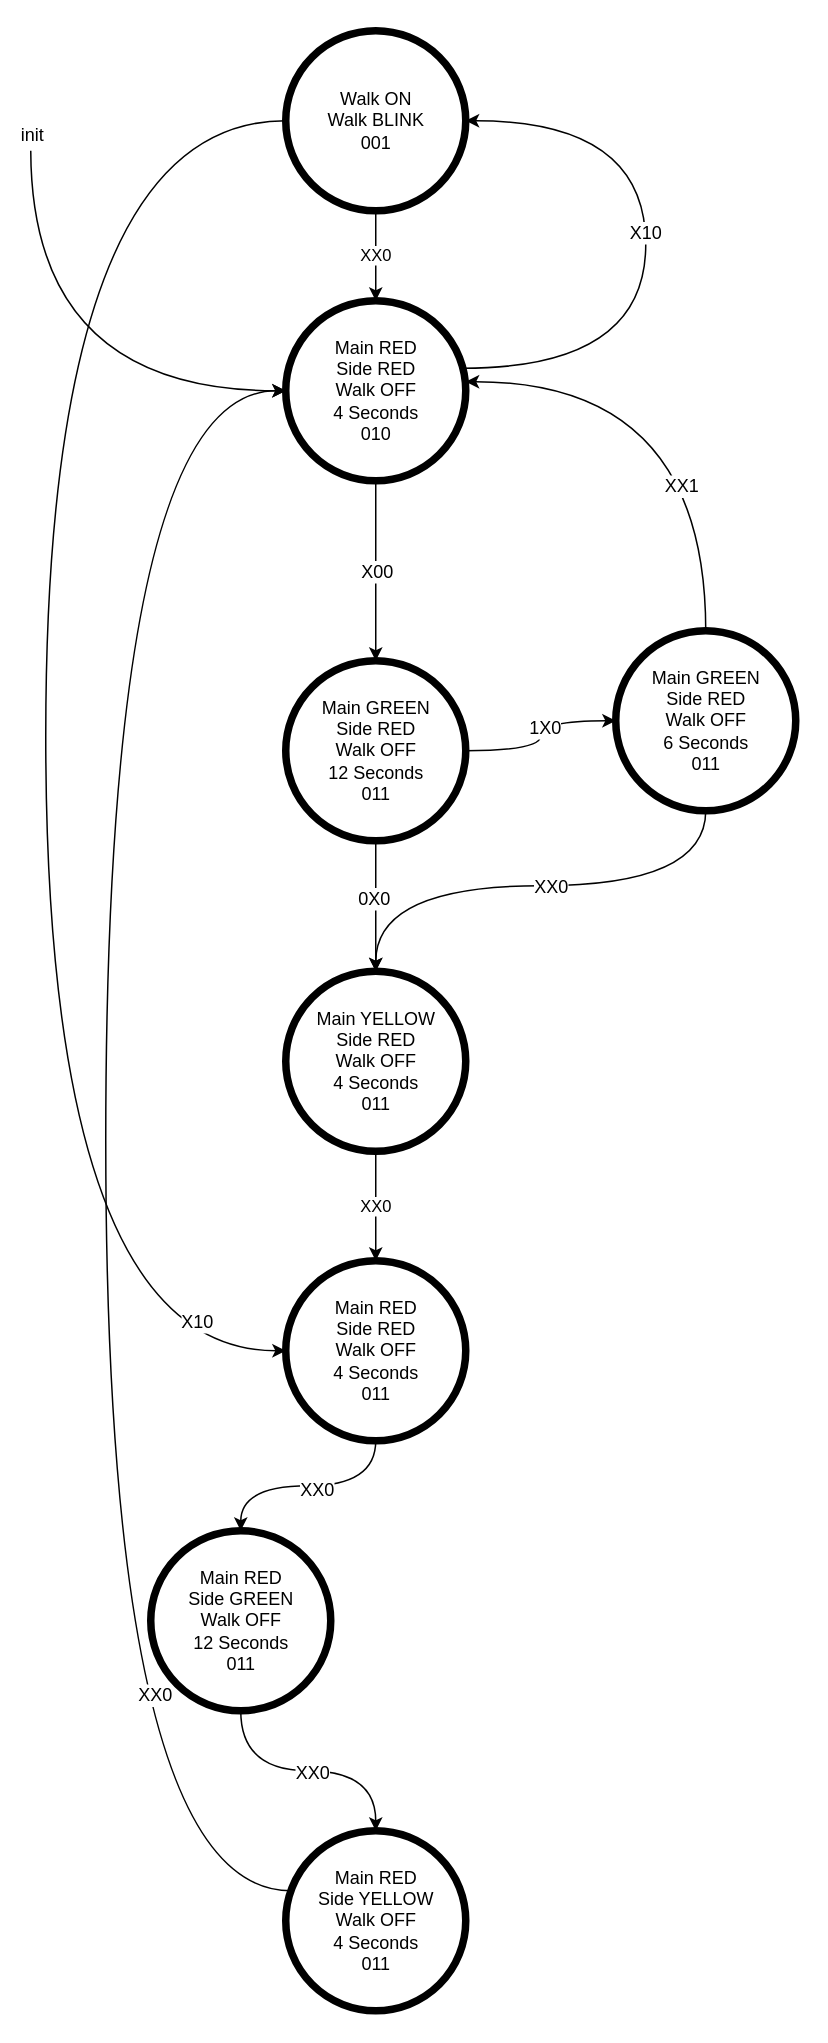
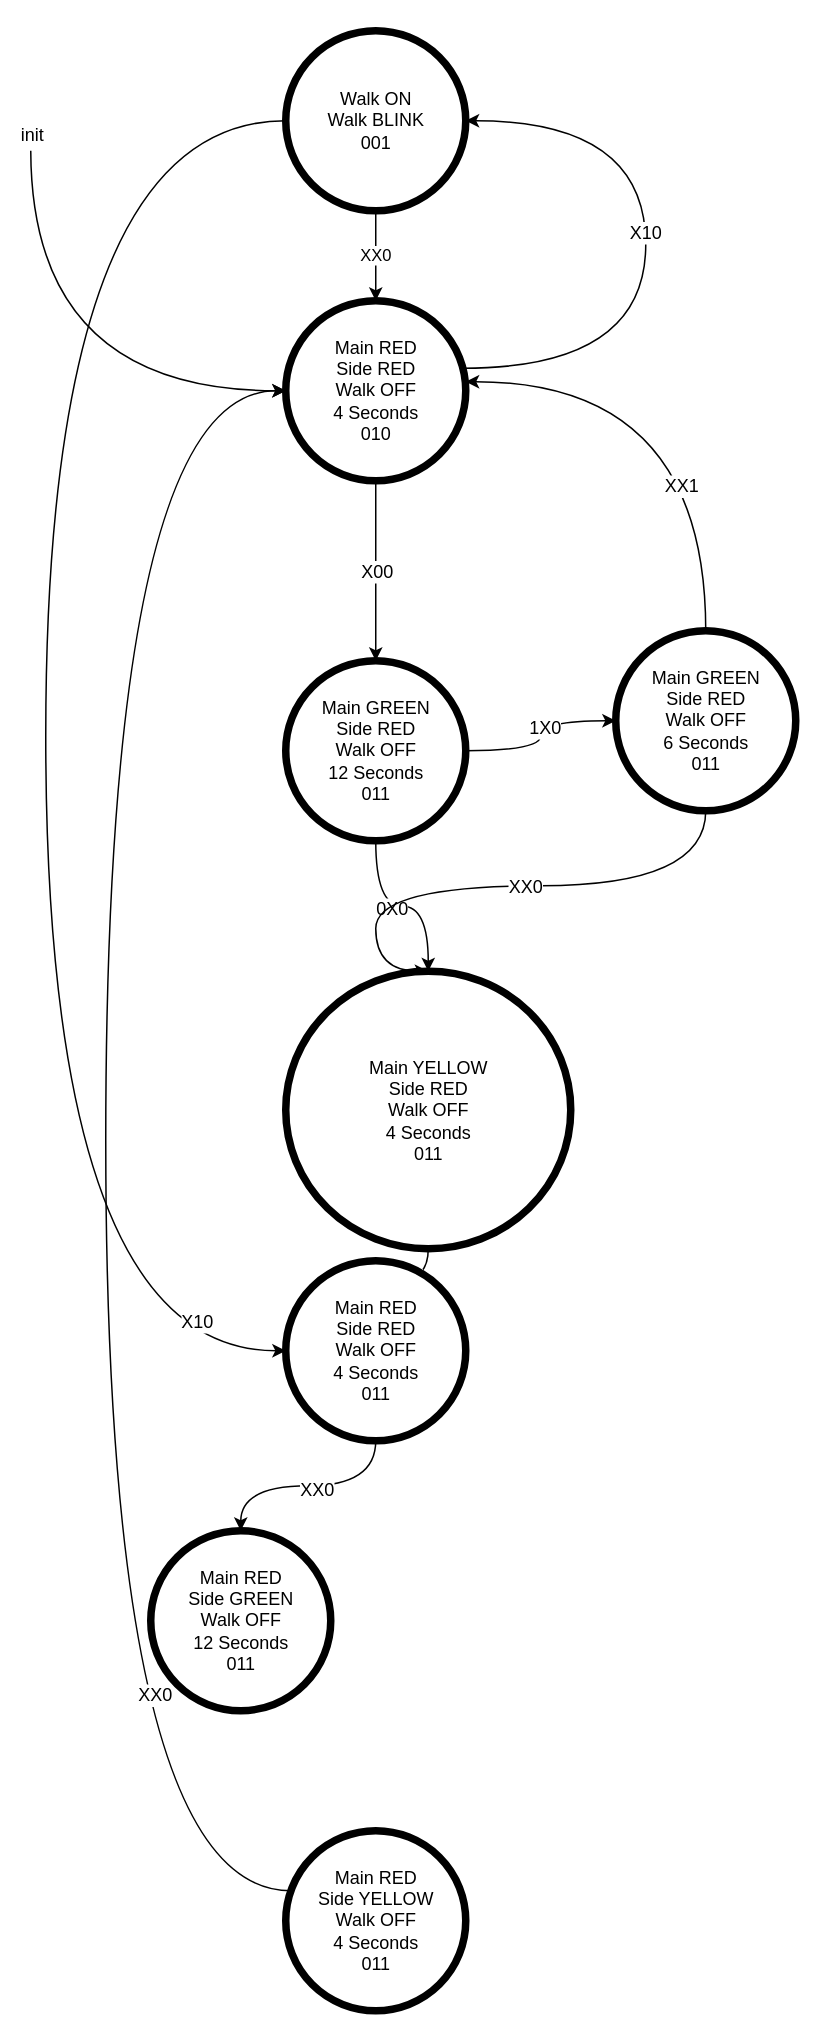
node "Main YELLOW Side RED Walk OFF 4 Seconds 011": size 180x180 -> 285x278
edge "Main RED Side GREEN Walk OFF 12 Seconds 011" -> "Main RED Side YELLOW Walk OFF 4 Seconds 011": removed, label "XX0"
